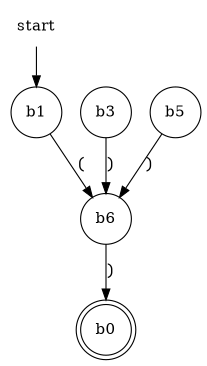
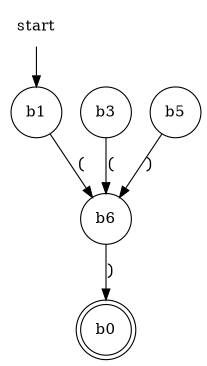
edge "b3" -> "b6": label ")" -> "("
